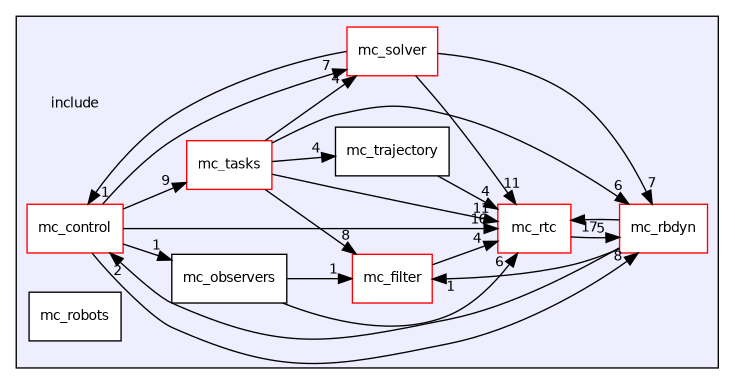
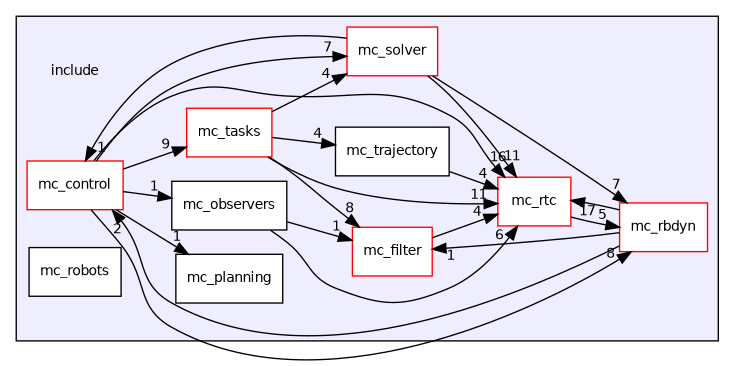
edge "mc_tasks" -> "mc_rbdyn": removed
node "mc_planning": added
